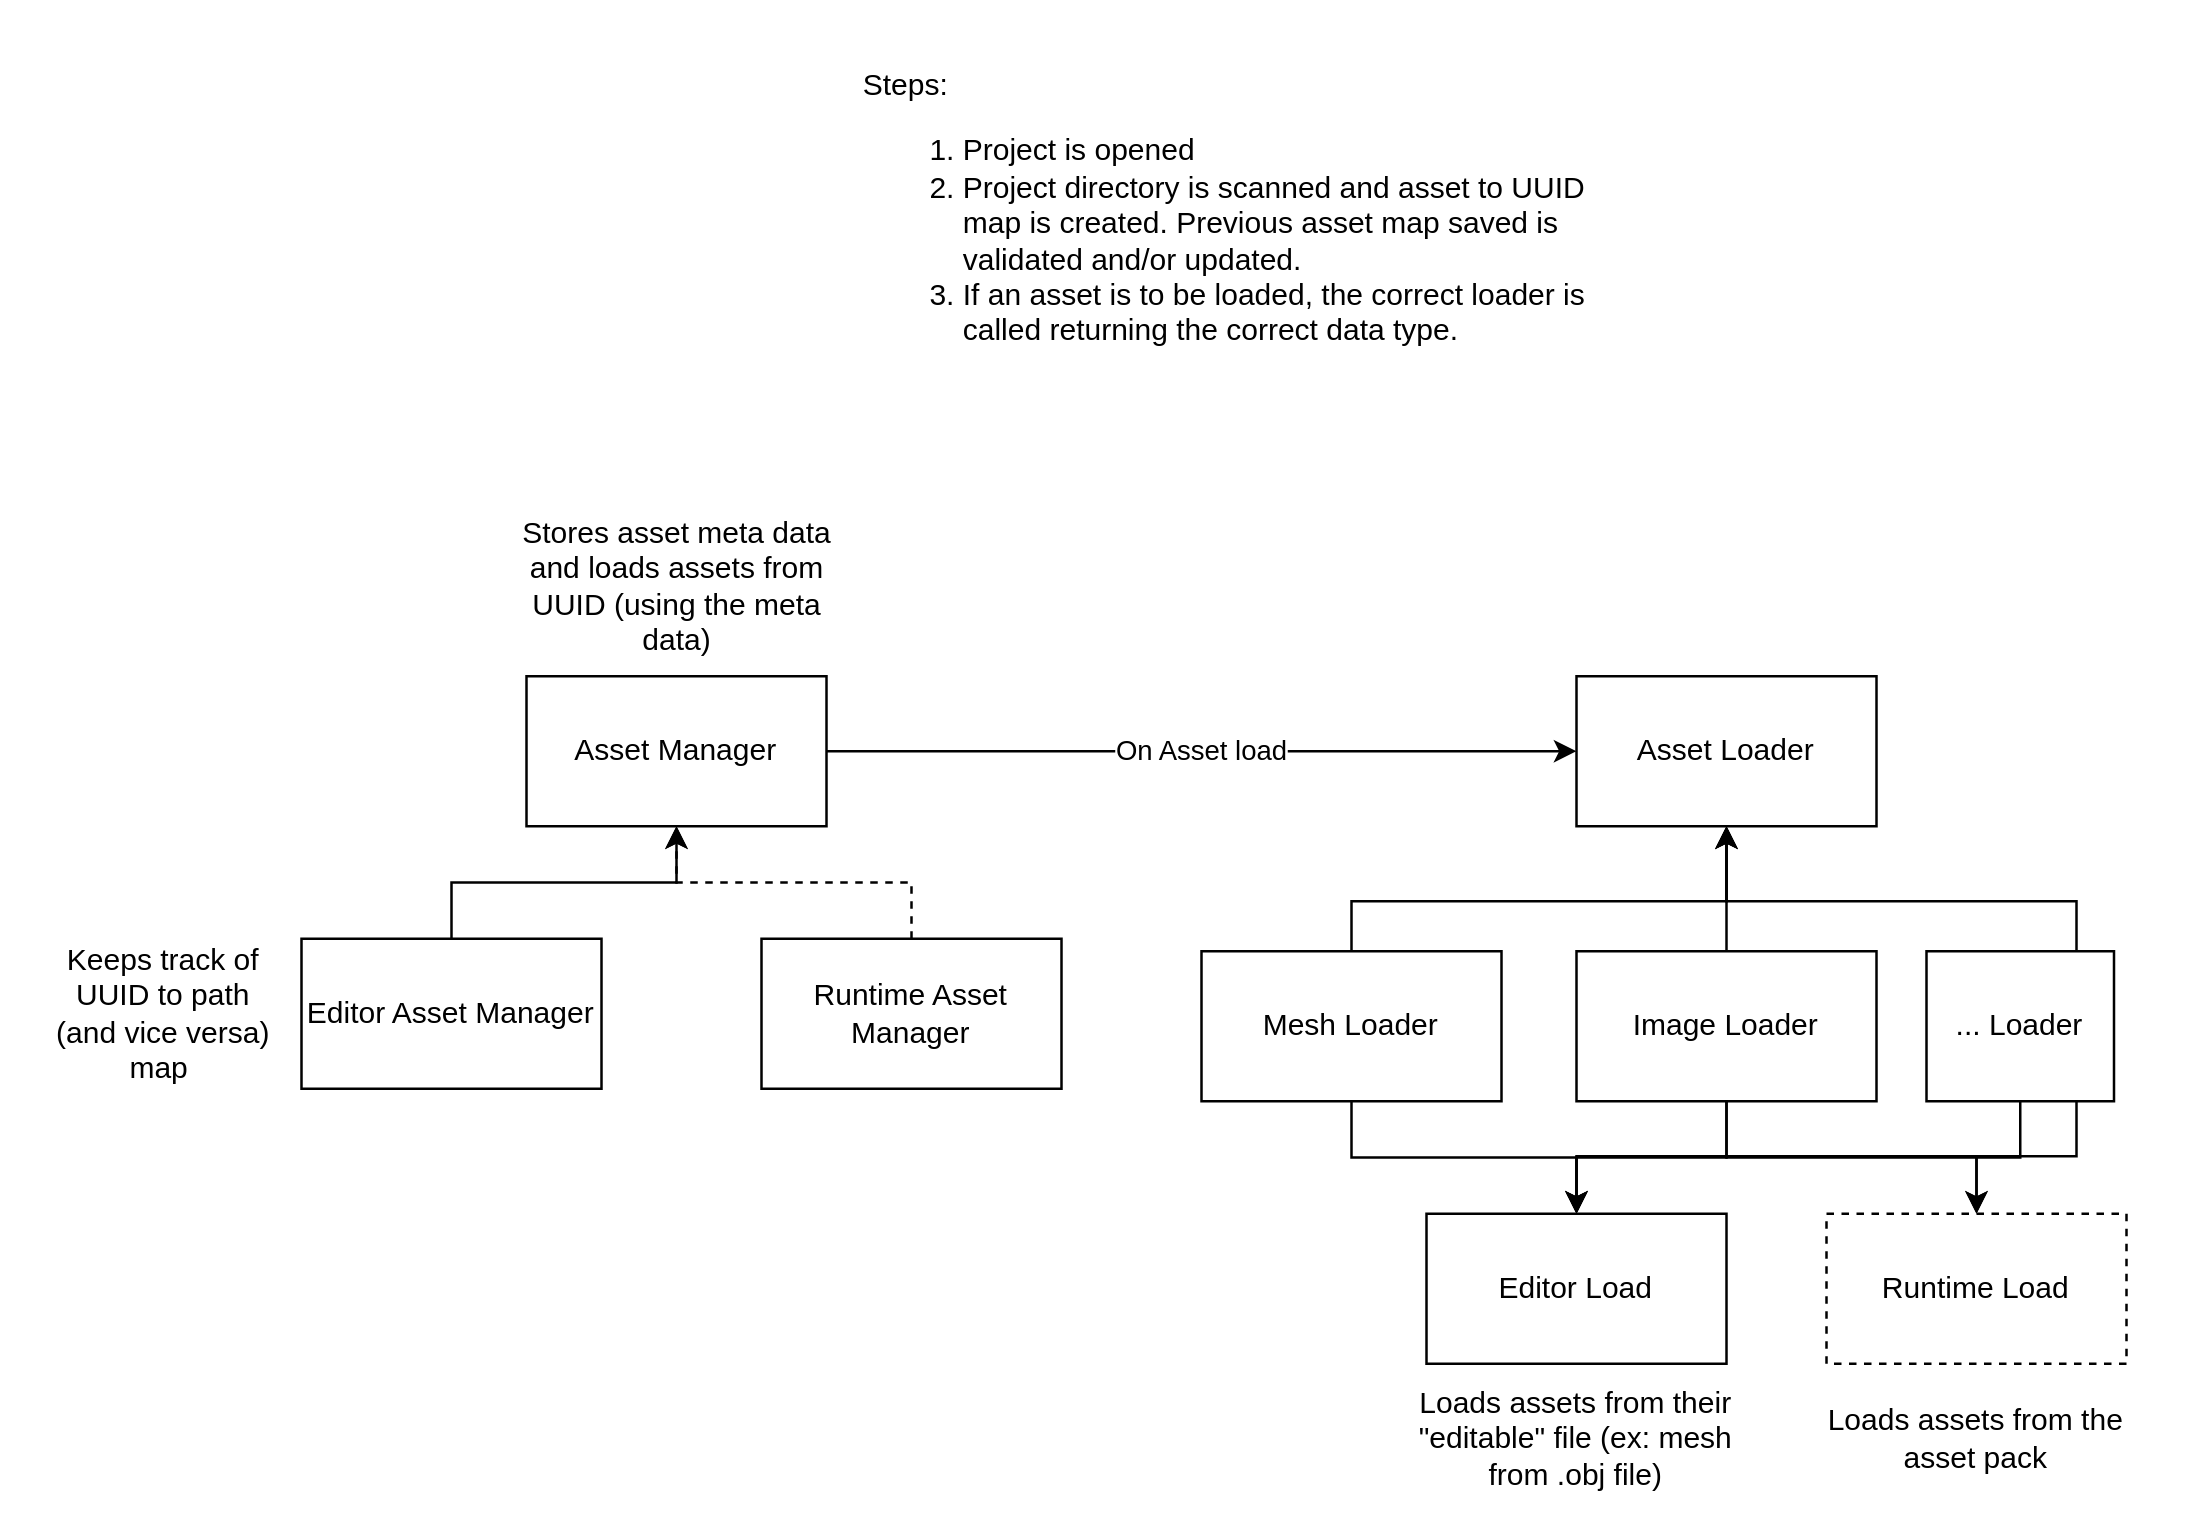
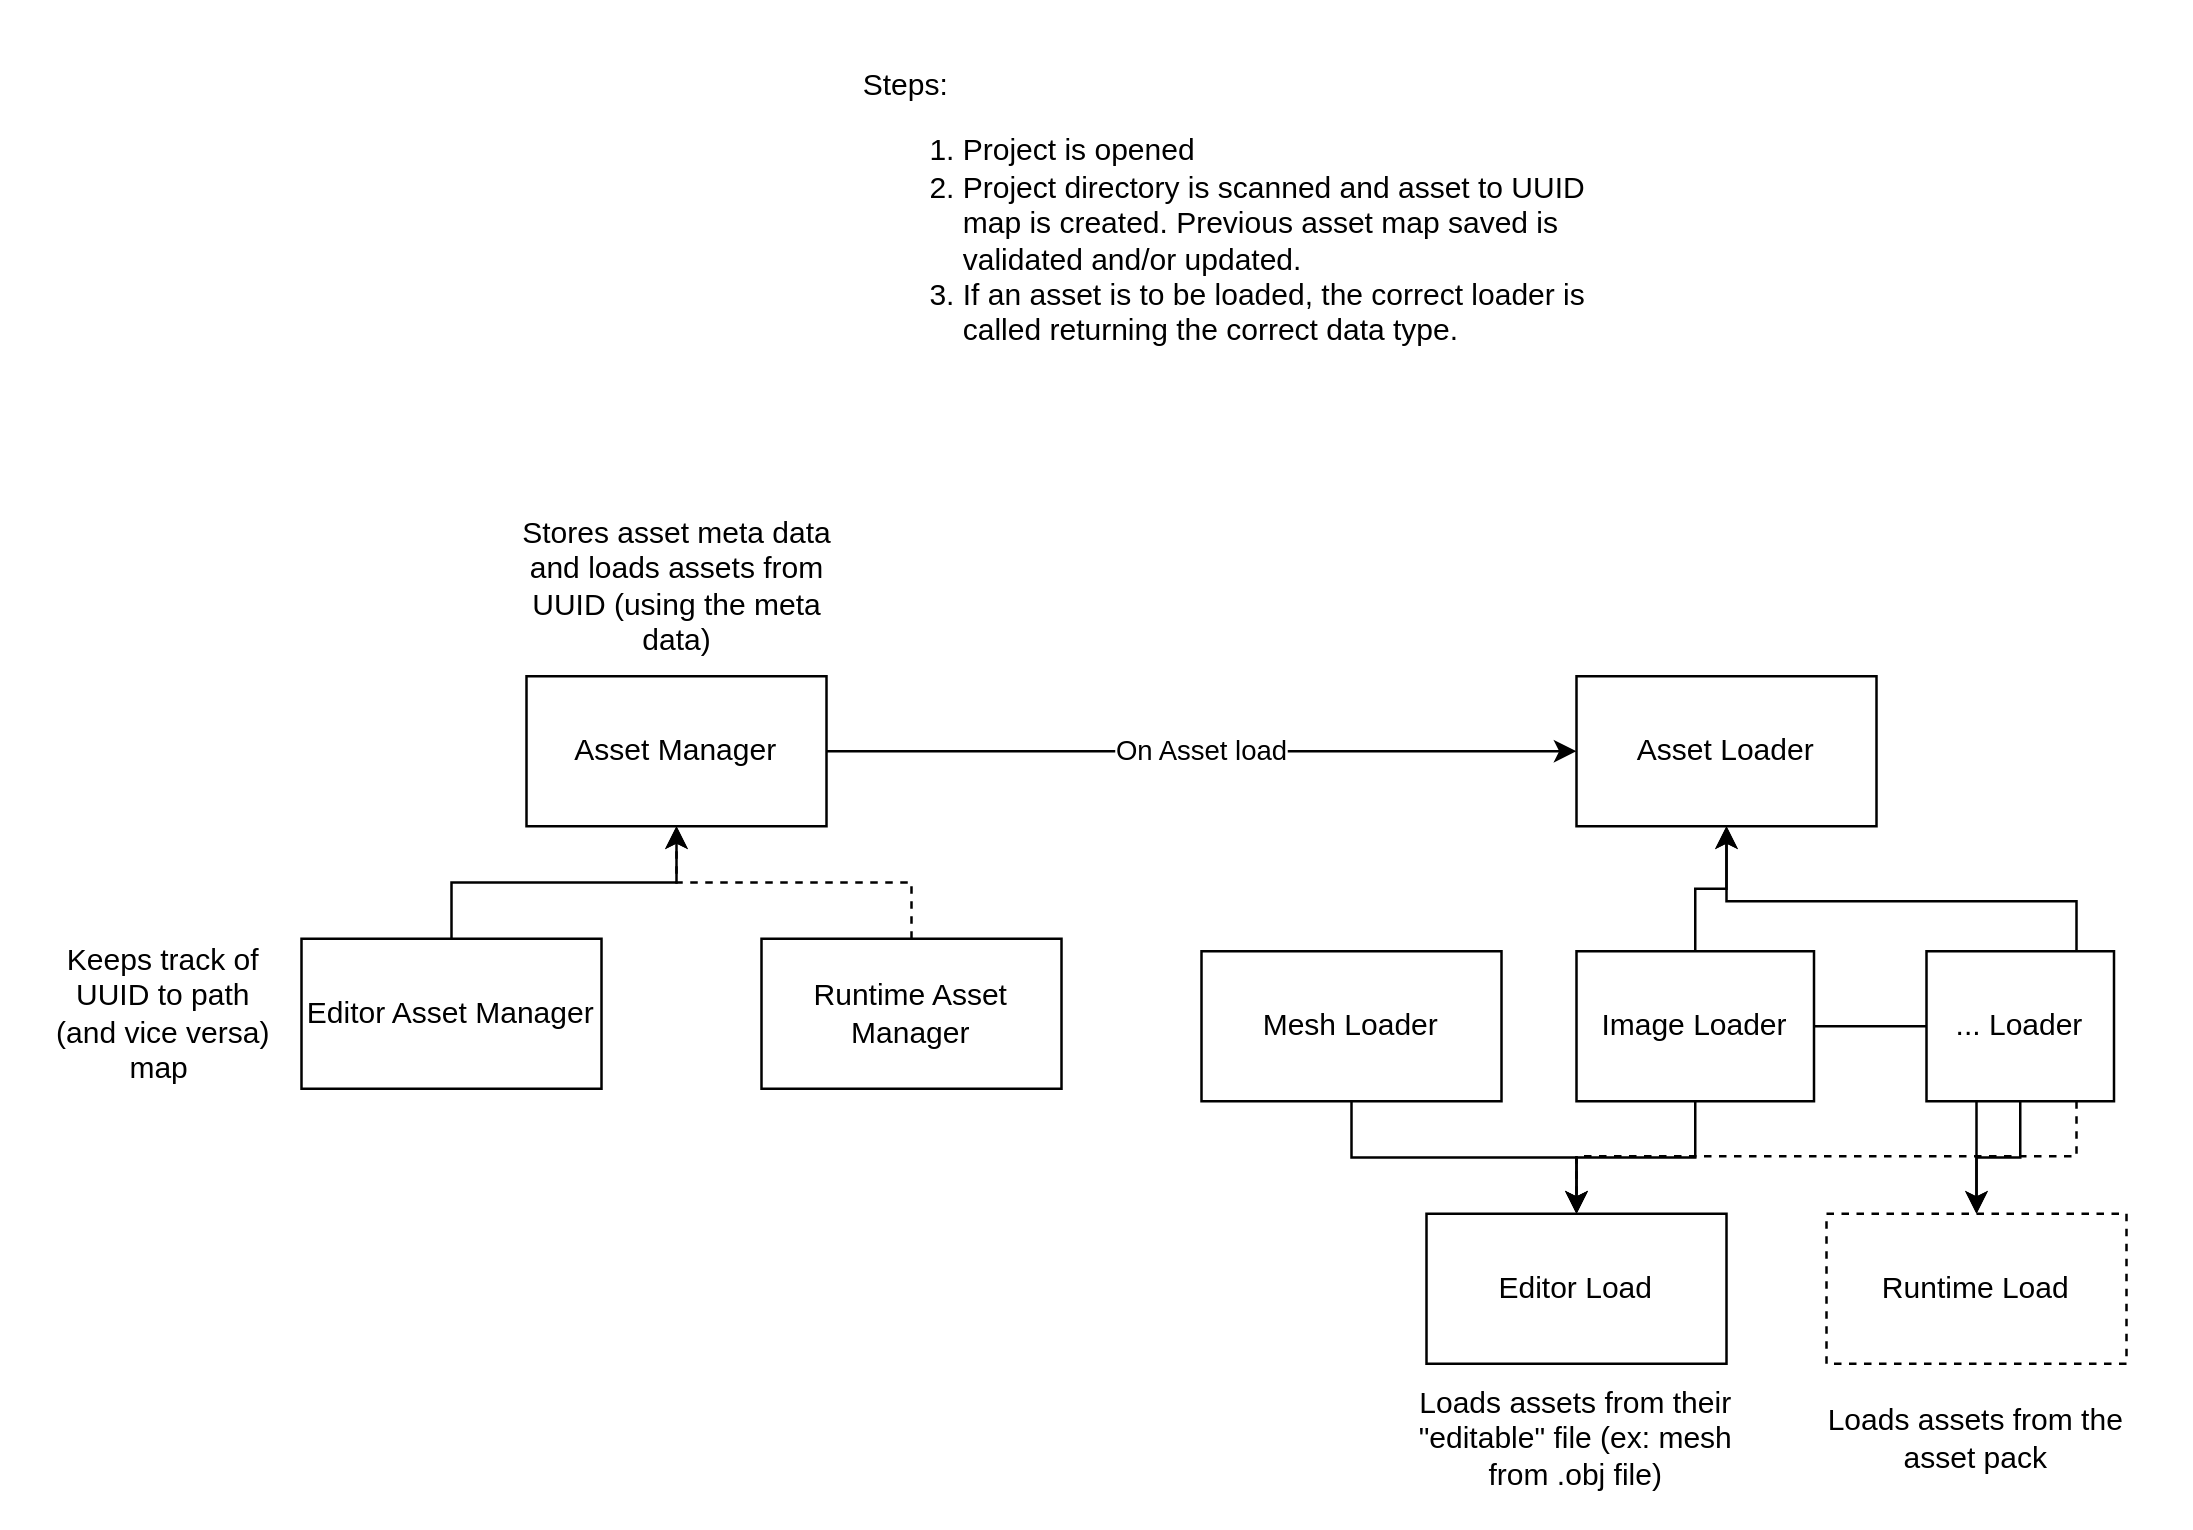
edge "Mesh Loader" -> "Asset Loader": removed
node "Image Loader": size 300x150 -> 238x150
edge "... Loader" -> "Editor Load": style solid -> dashed
